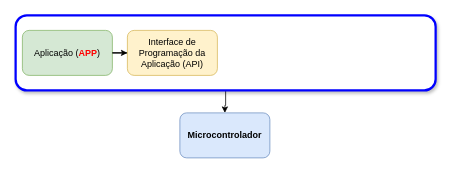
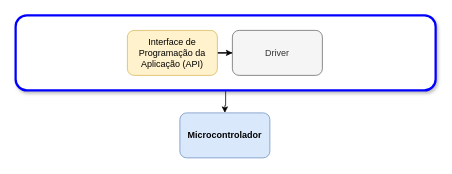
node "Aplicação (APP)": removed
edge "Aplicação (APP)" -> "Interface de Programação da Aplicação (API)": removed
edge "Interface de Programação da Aplicação (API)" -> "Driver": added
node "Driver": added
